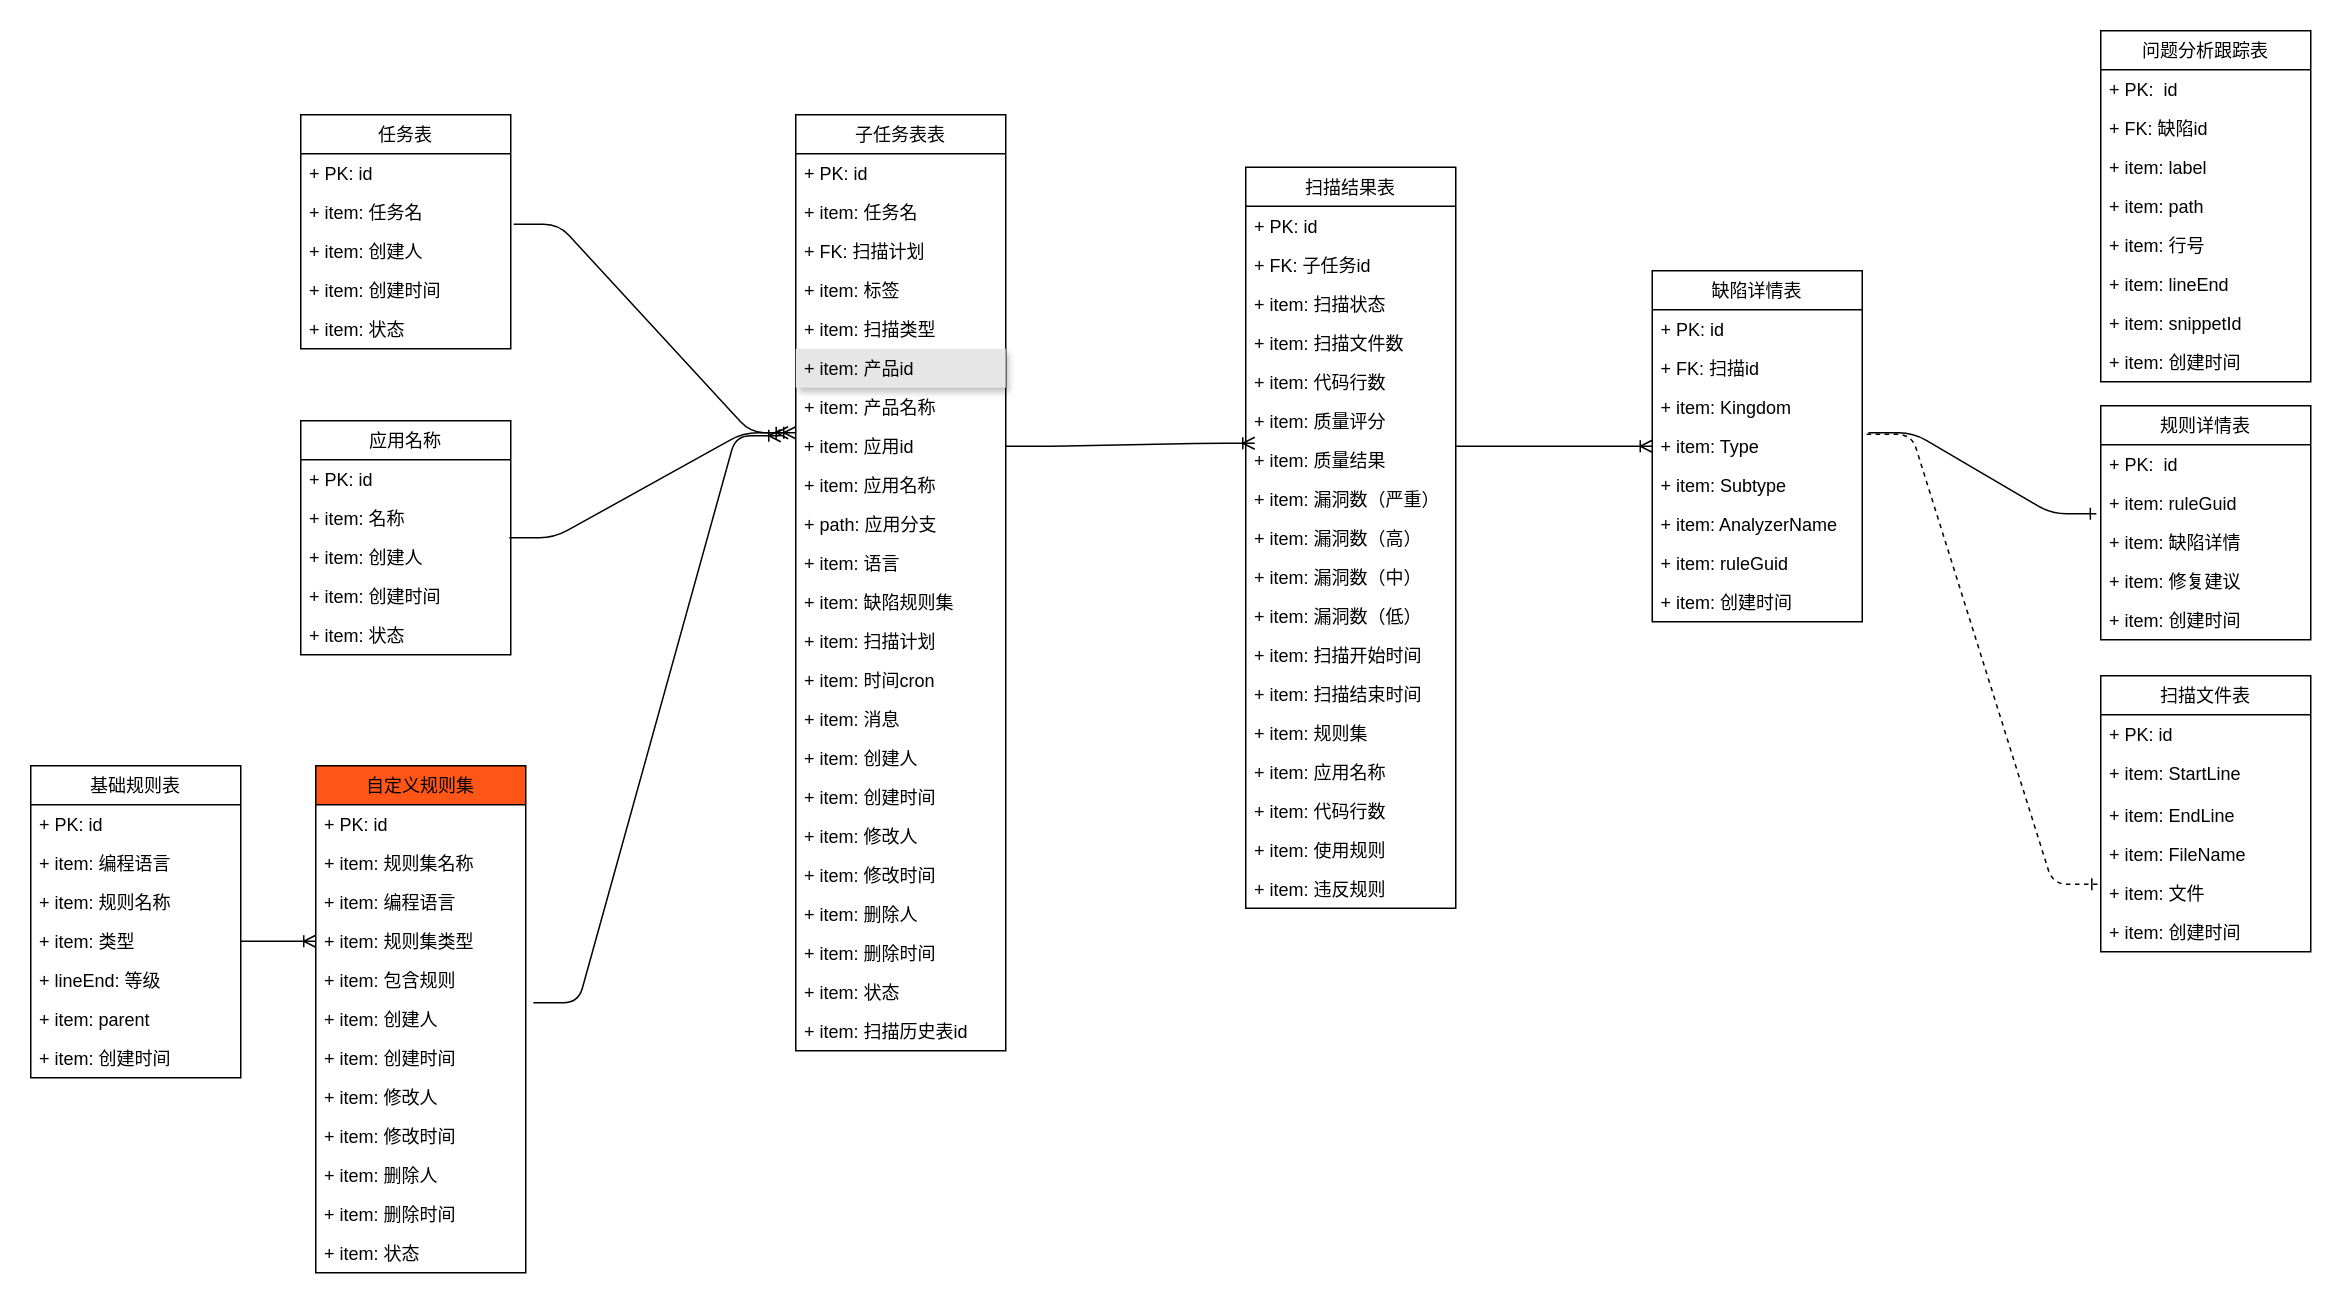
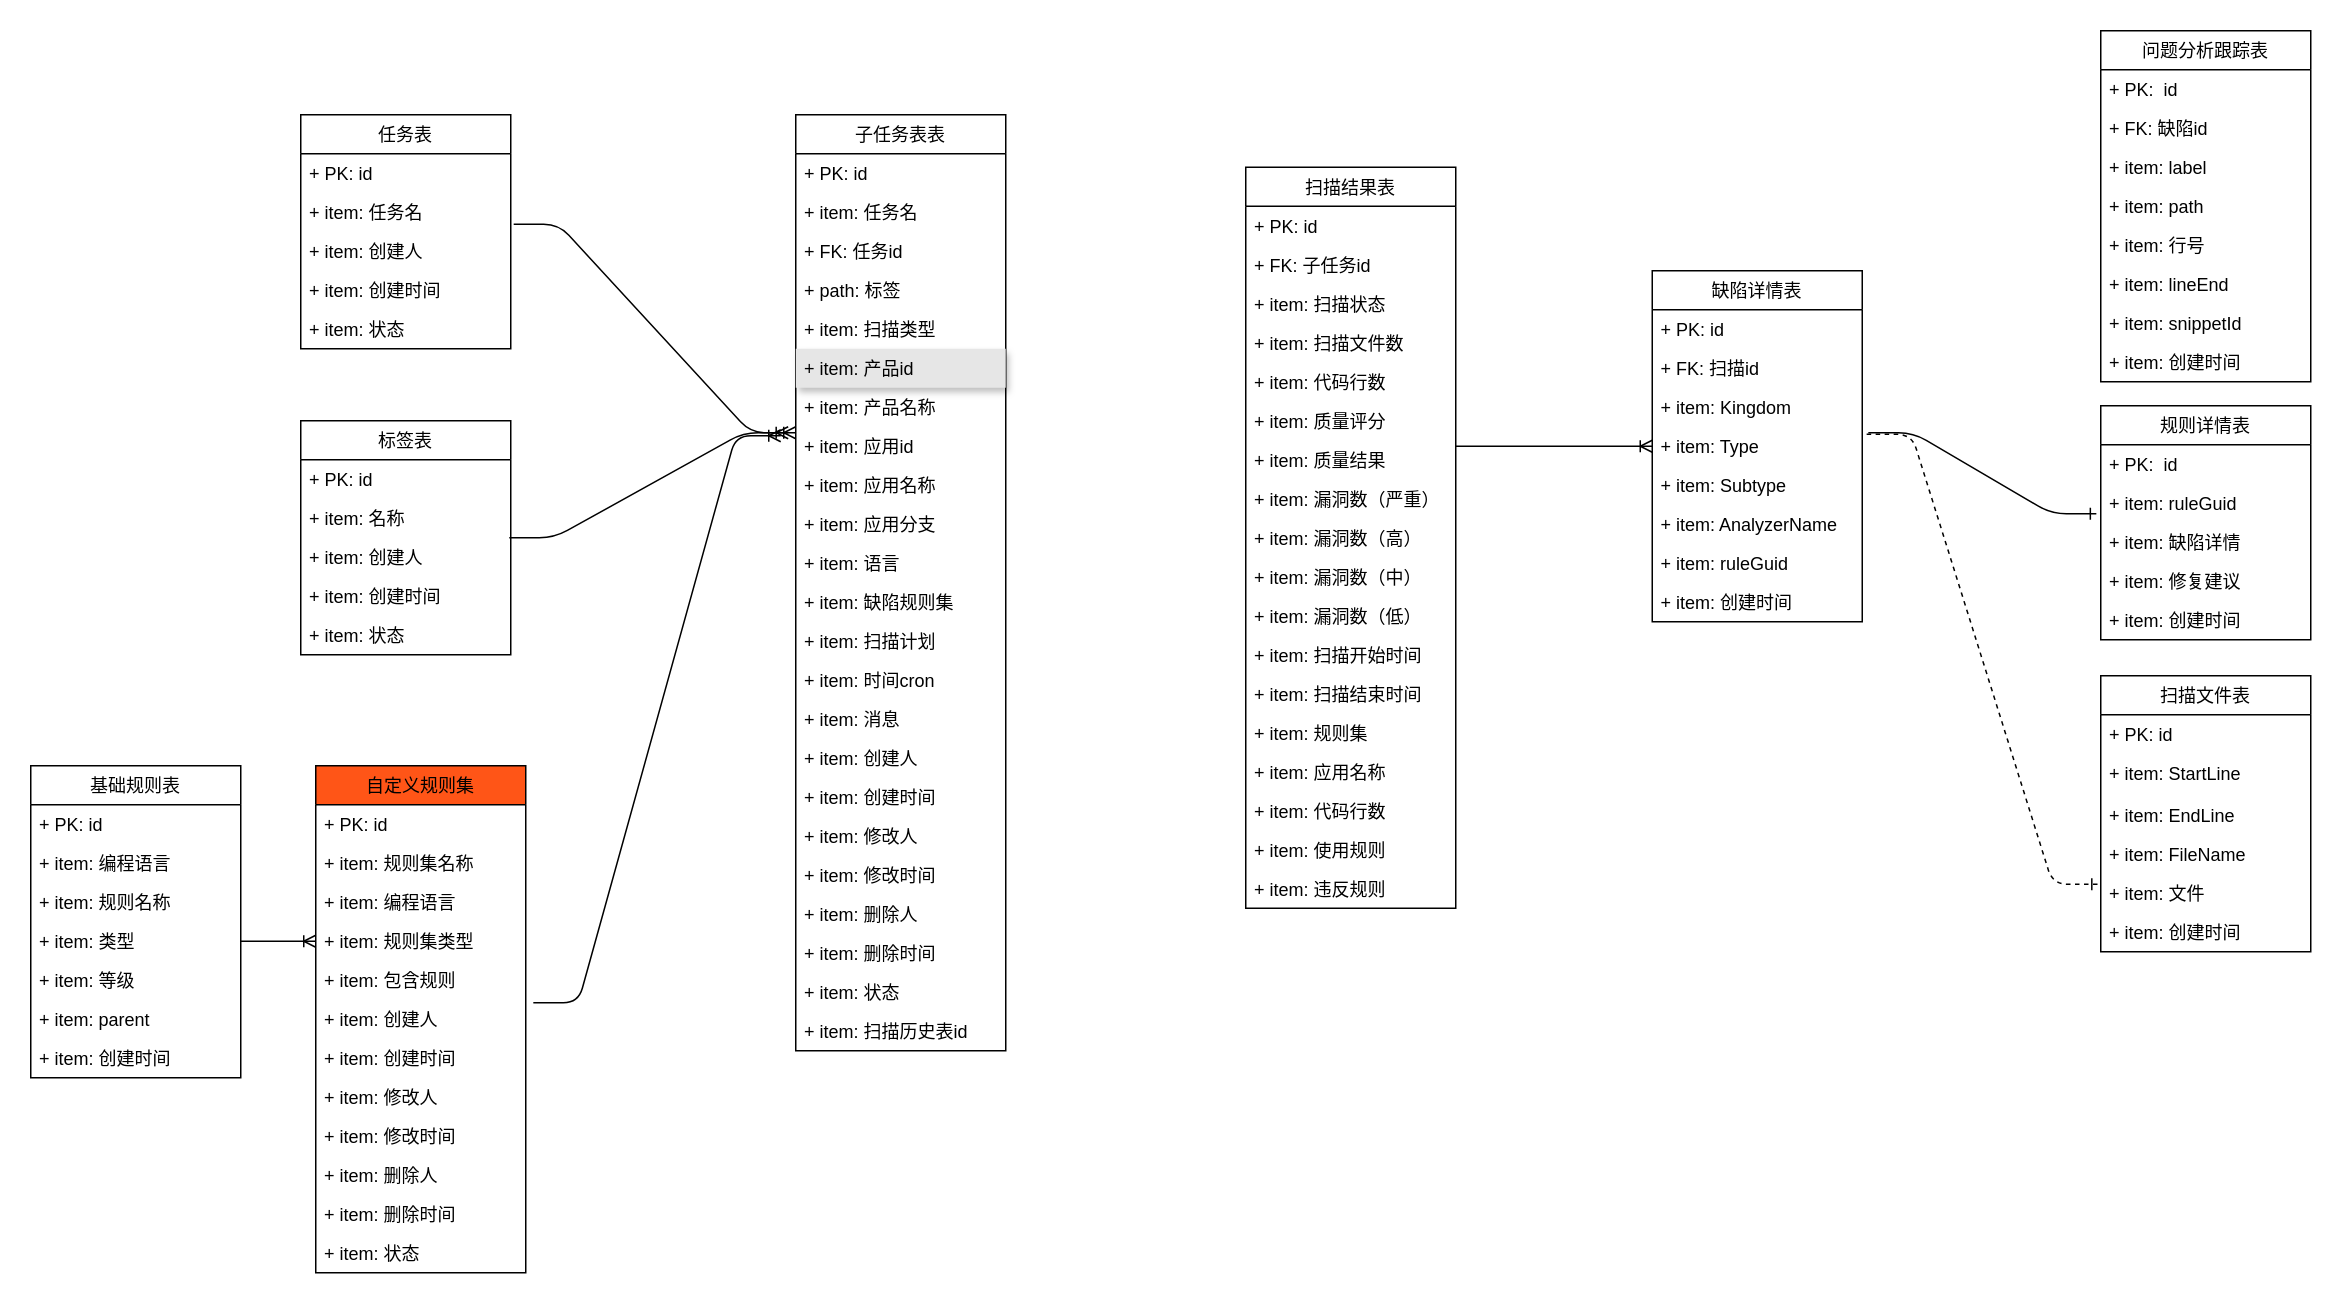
node "+ FK: 扫描计划": label "+ FK: 扫描计划" -> "+ FK: 任务id"
node "+ item: 标签": label "+ item: 标签" -> "+ path: 标签"
node "应用名称": label "应用名称" -> "标签表"
edge "+ item: 应用id" -> "+ item: 质量结果": removed
node "+ path: 应用分支": label "+ path: 应用分支" -> "+ item: 应用分支"
node "+ lineEnd: 等级": label "+ lineEnd: 等级" -> "+ item: 等级"
